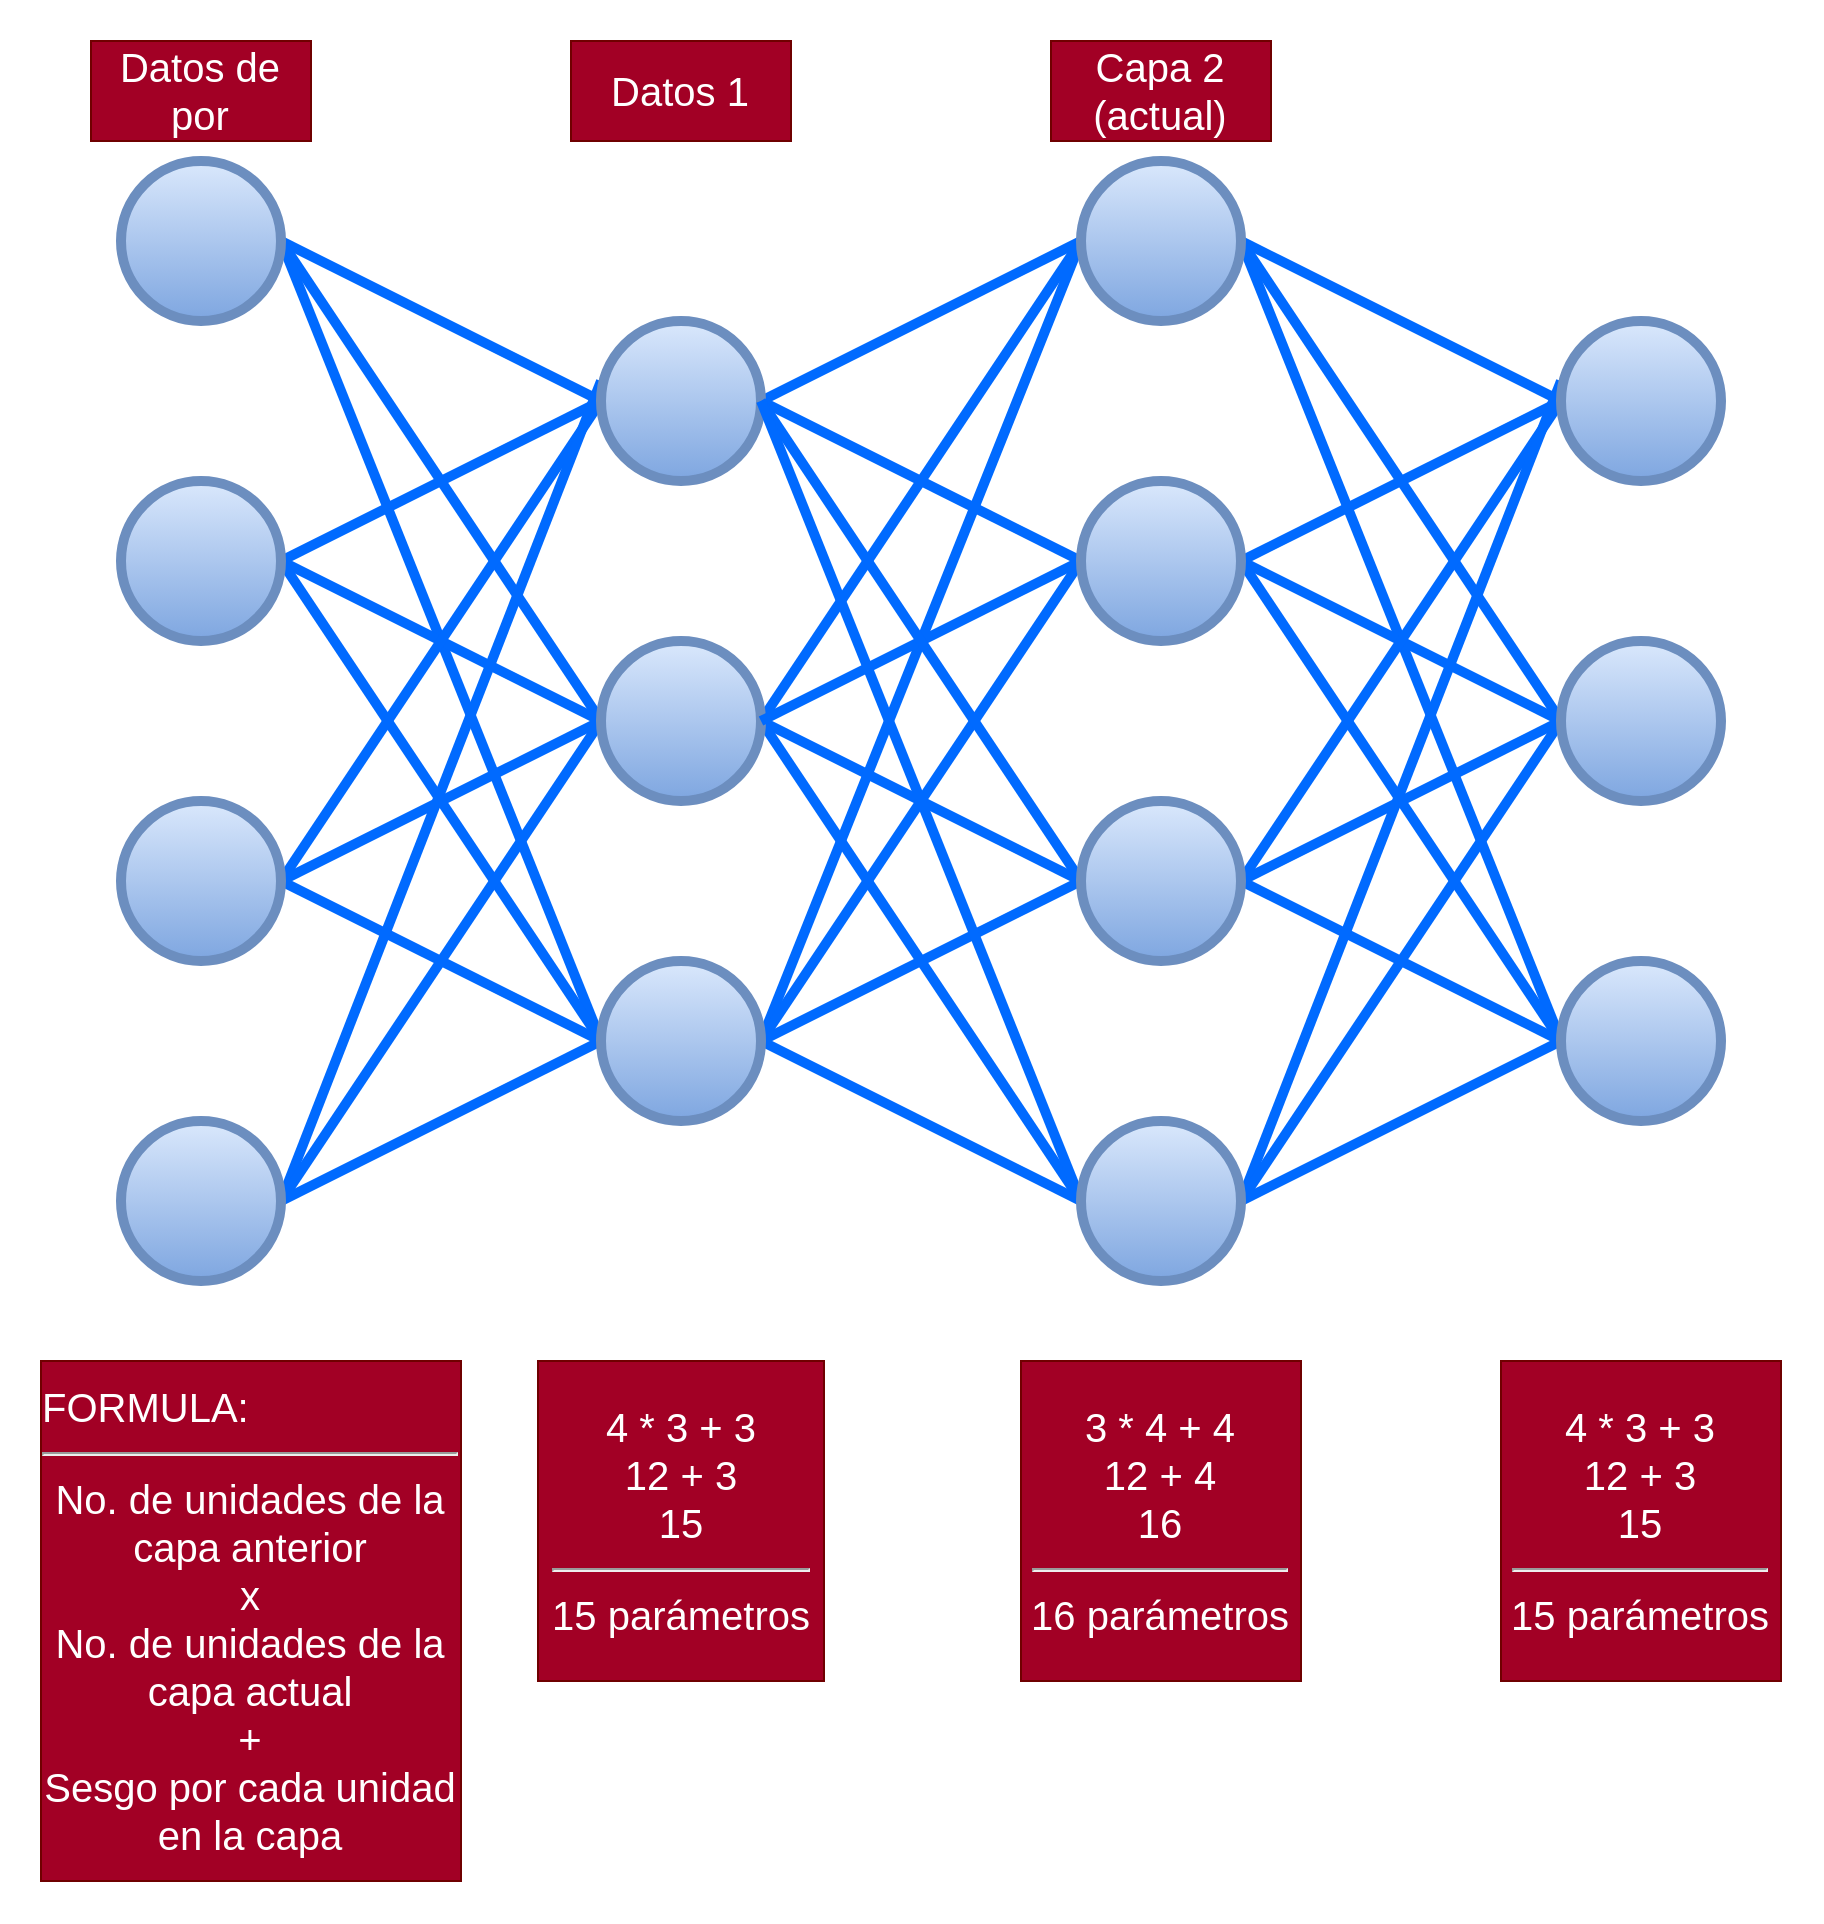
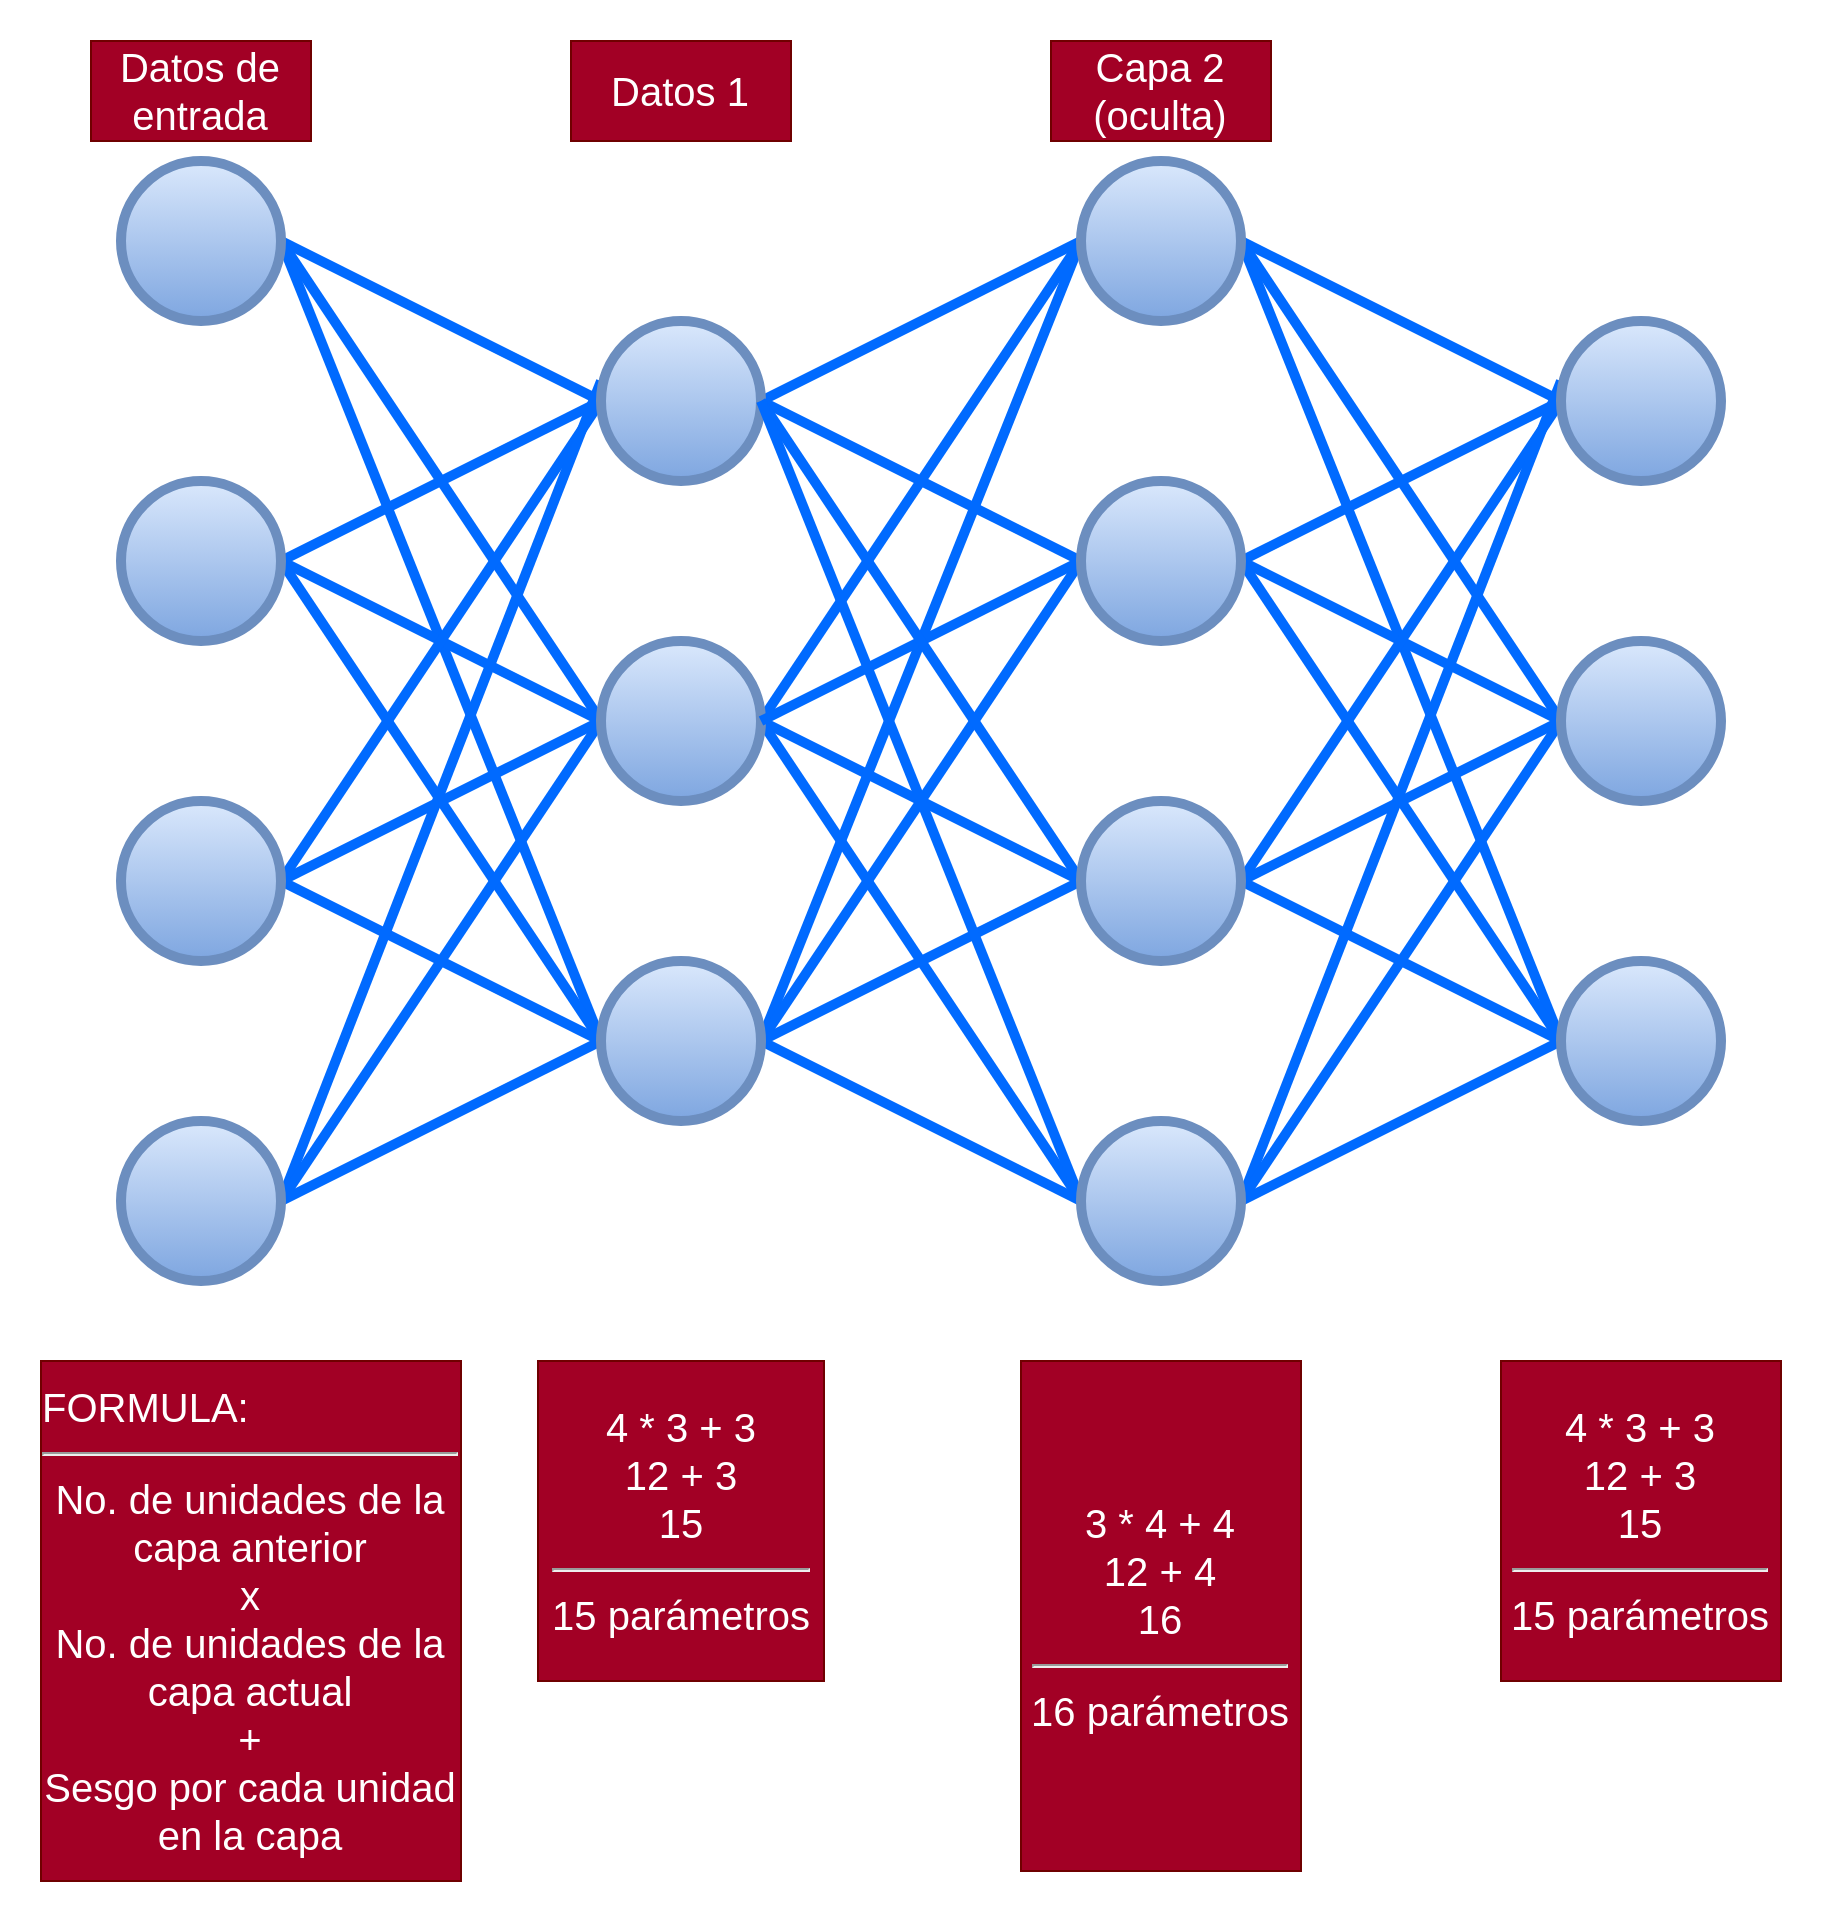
node "Datos de por": label "Datos de por" -> "Datos de entrada"
node "Capa 2 (actual)": label "Capa 2 (actual)" -> "Capa 2 (oculta)"
node "3 * 4 + 412 + 41616 parámetros": size 280x320 -> 280x510
